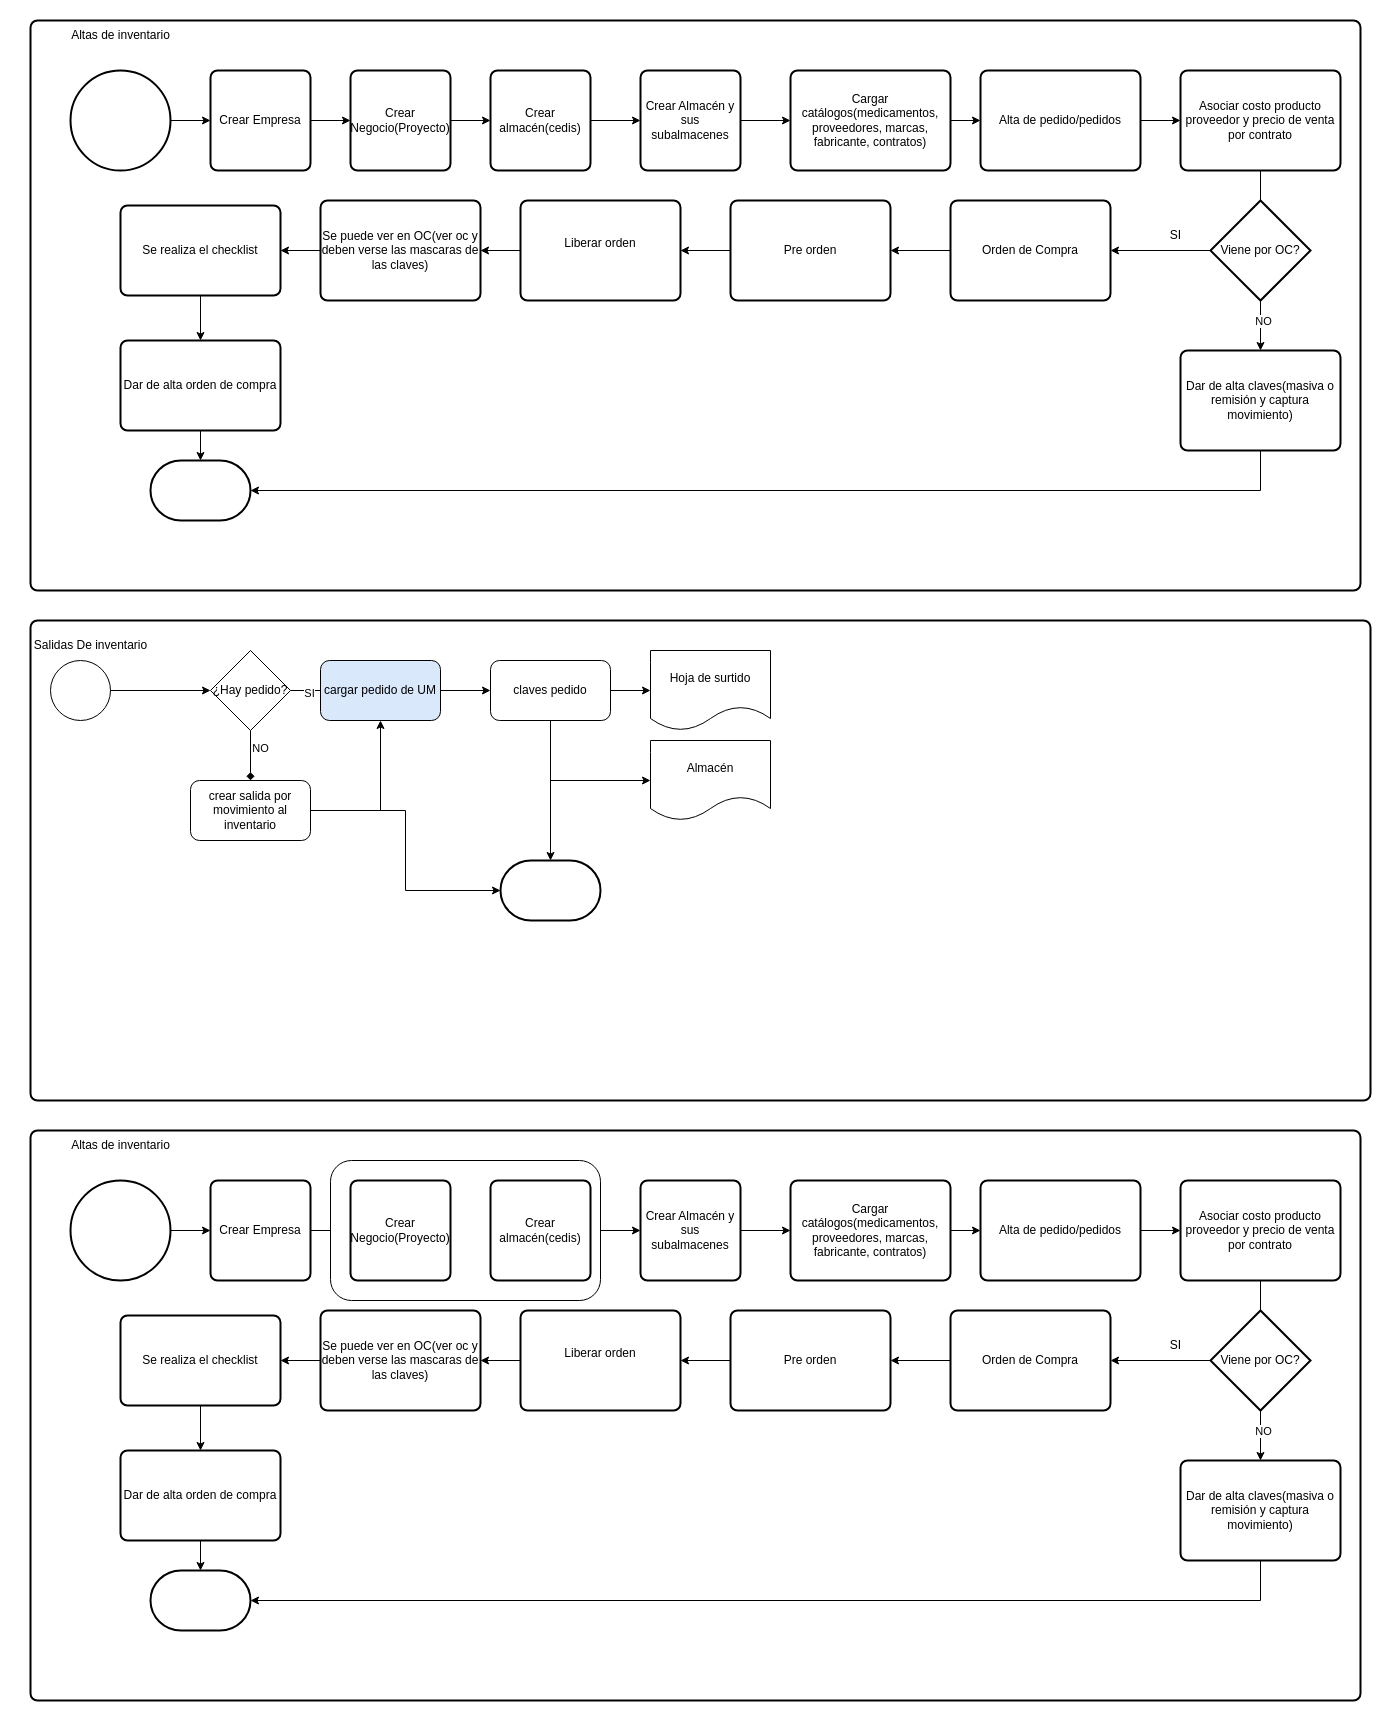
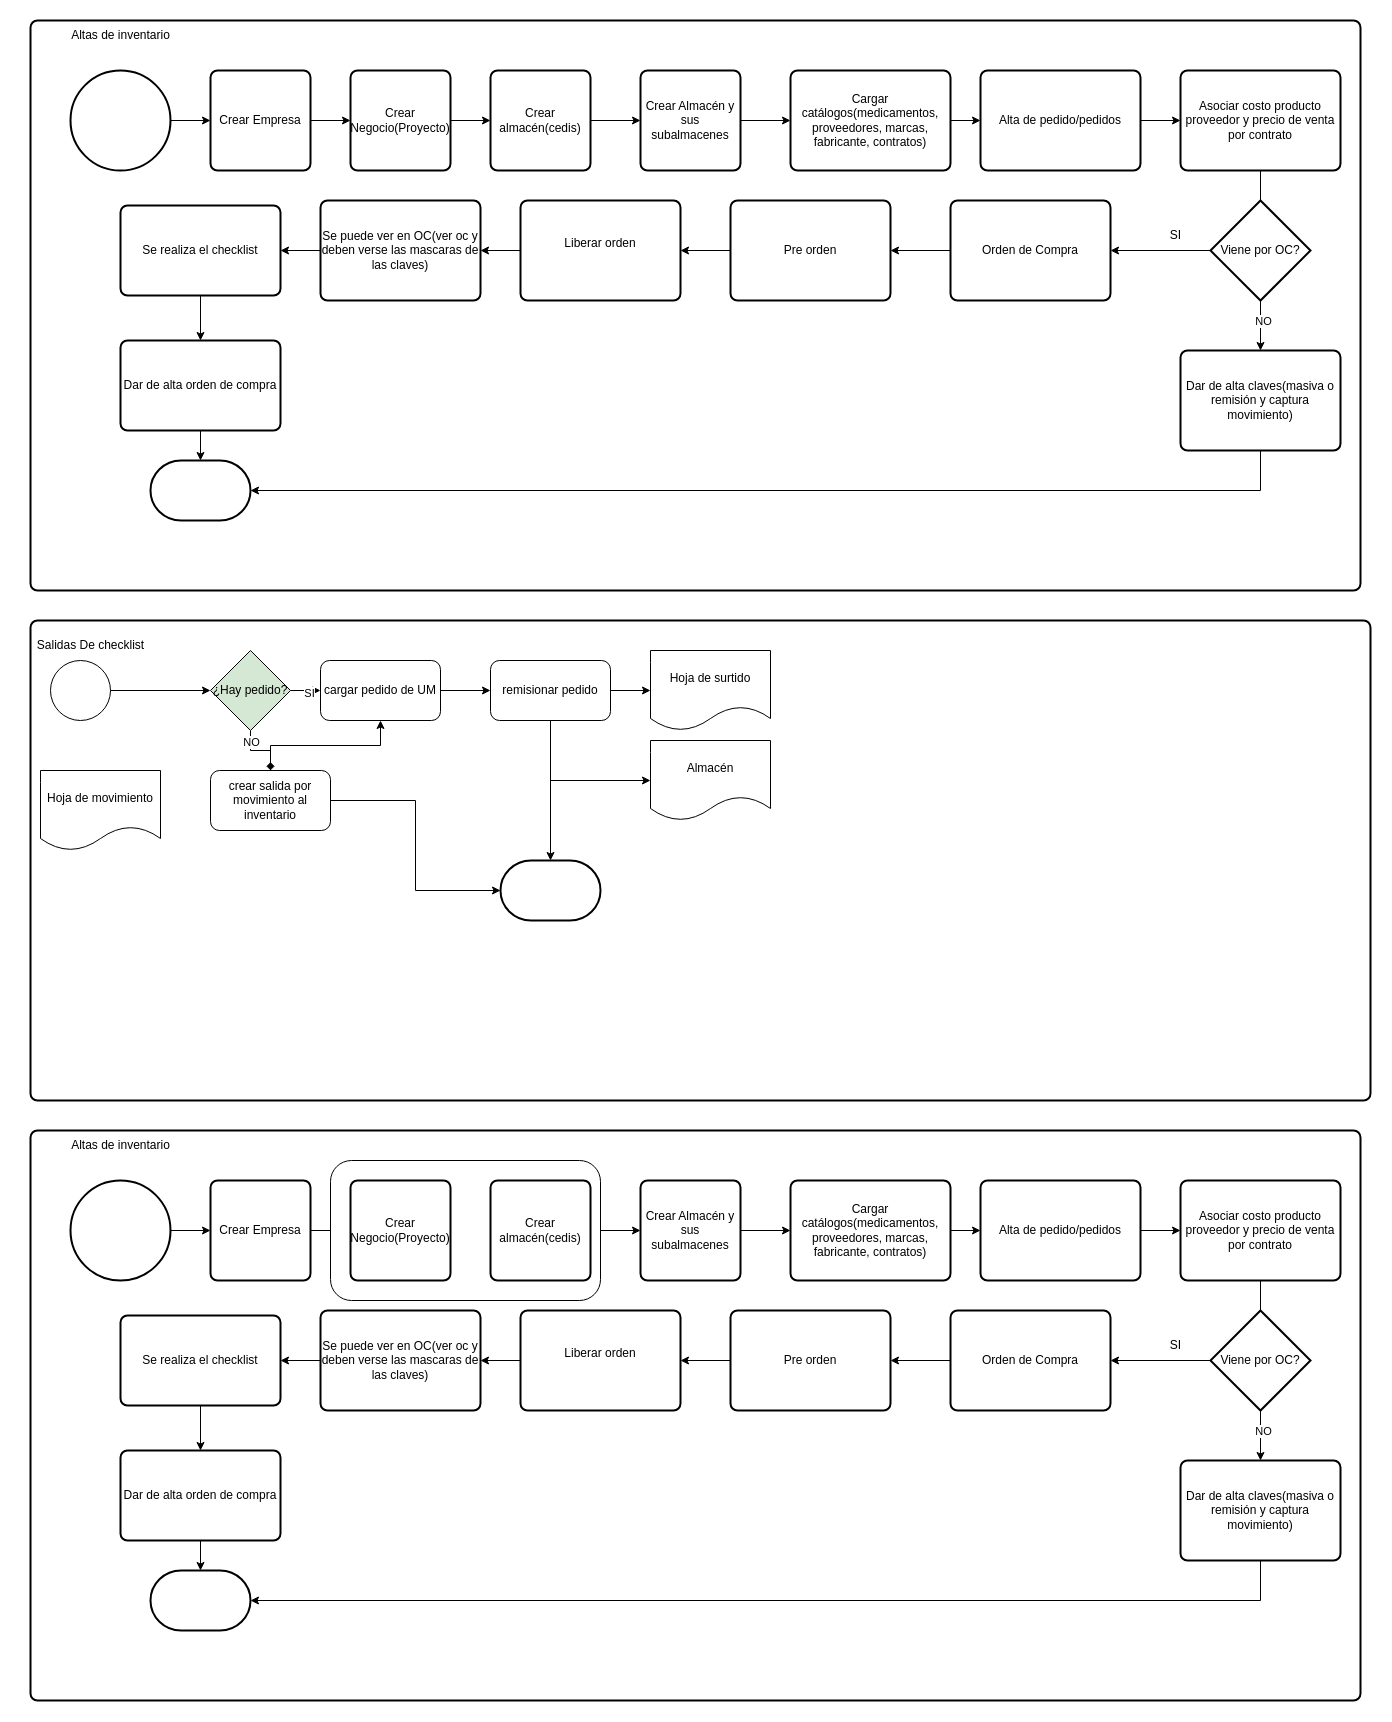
node "Salidas De inventario": label "Salidas De inventario" -> "Salidas De checklist"
node "¿Hay pedido?": fillcolor #ffffff -> #d5e8d4
edge "¿Hay pedido?" -- "cargar pedido de UM": arrowhead none -> classic
node "cargar pedido de UM": fillcolor #dae8fc -> #ffffff
node "claves pedido": label "claves pedido" -> "remisionar pedido"
node "Hoja de movimiento": added
node "crear salida por movimiento al inventario": moved (251, 811) -> (271, 801)
